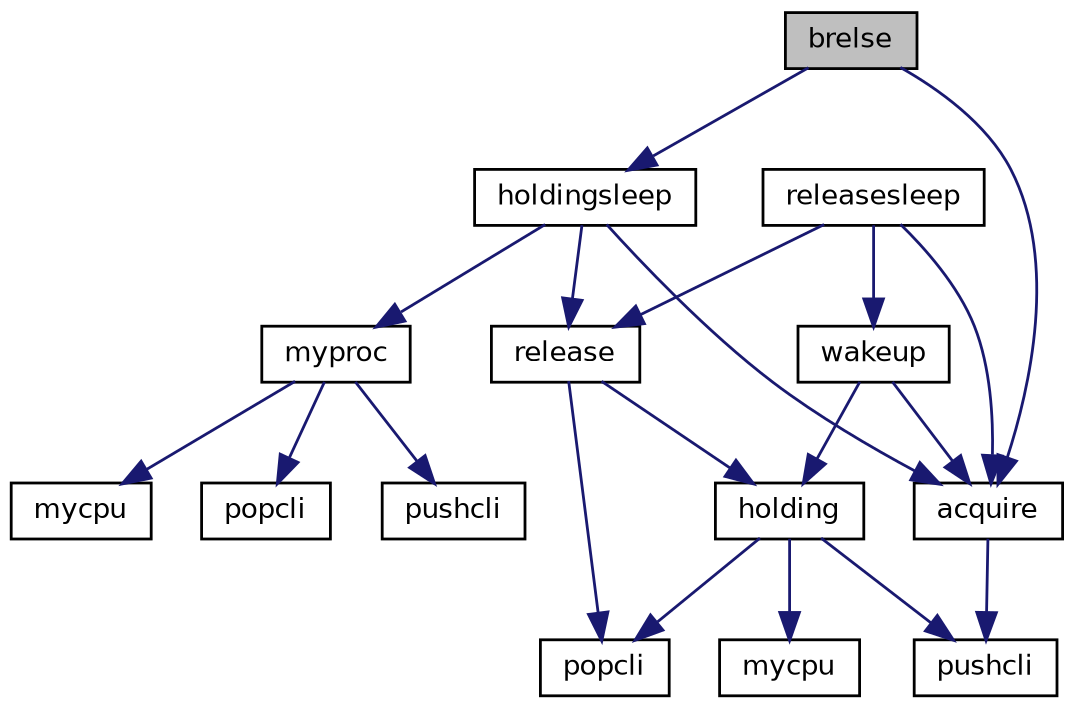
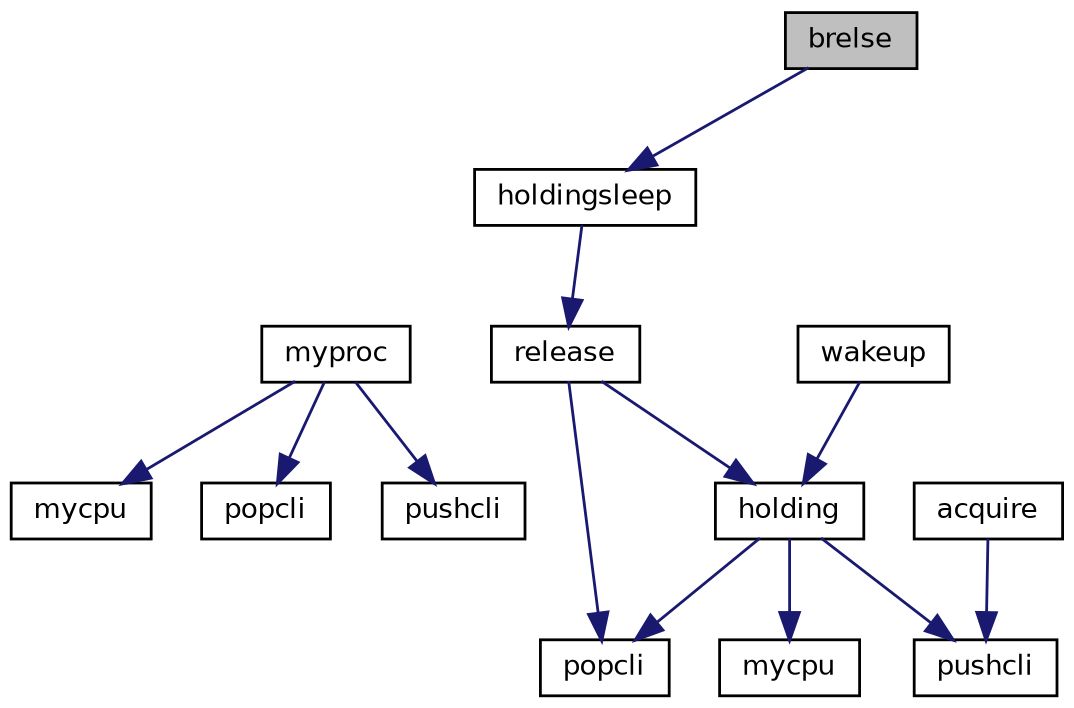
node "releasesleep": removed
edge "brelse" -> "acquire": removed
edge "holdingsleep" -> "myproc": removed
edge "holdingsleep" -> "acquire": removed
edge "wakeup" -> "acquire": removed
